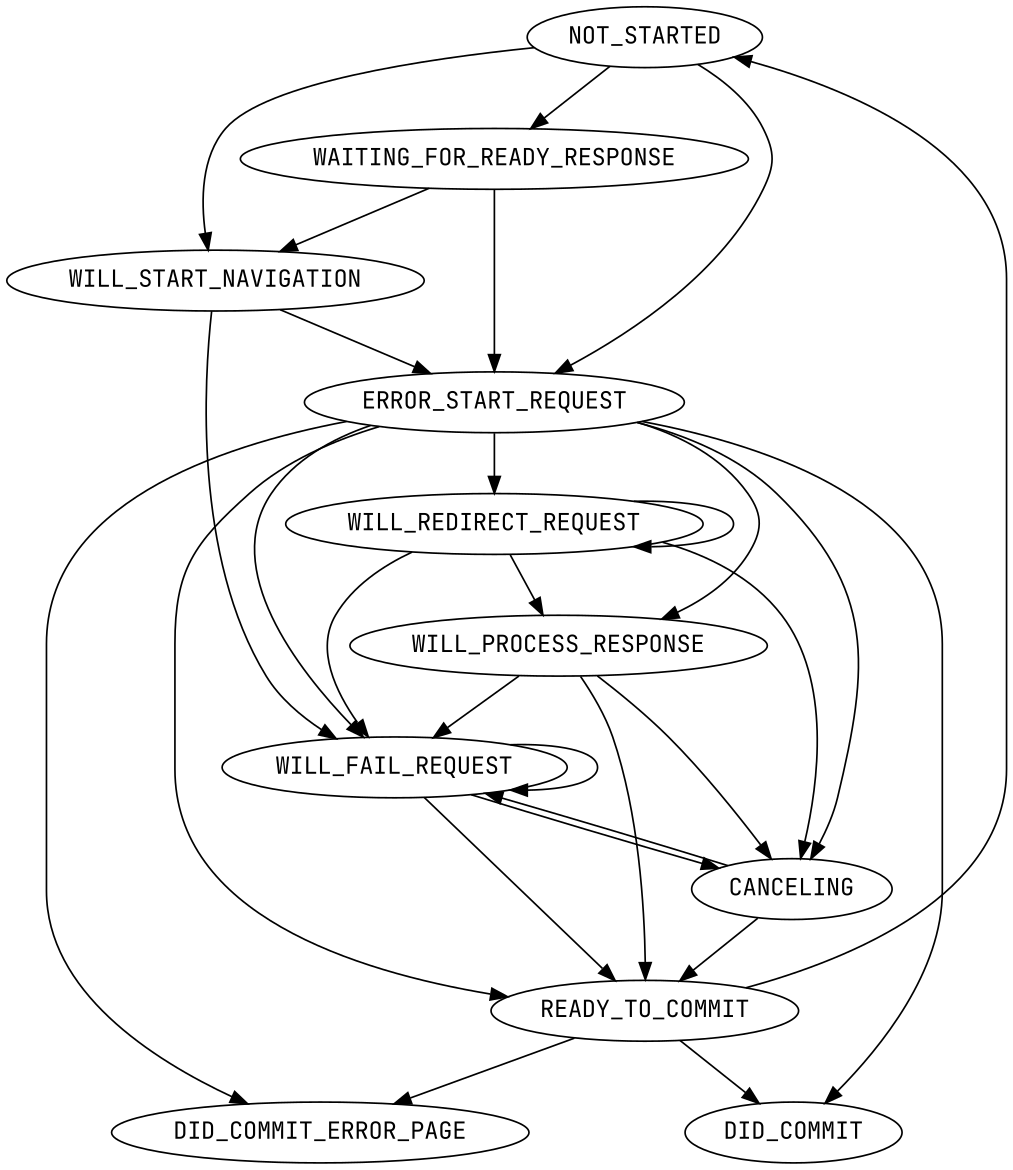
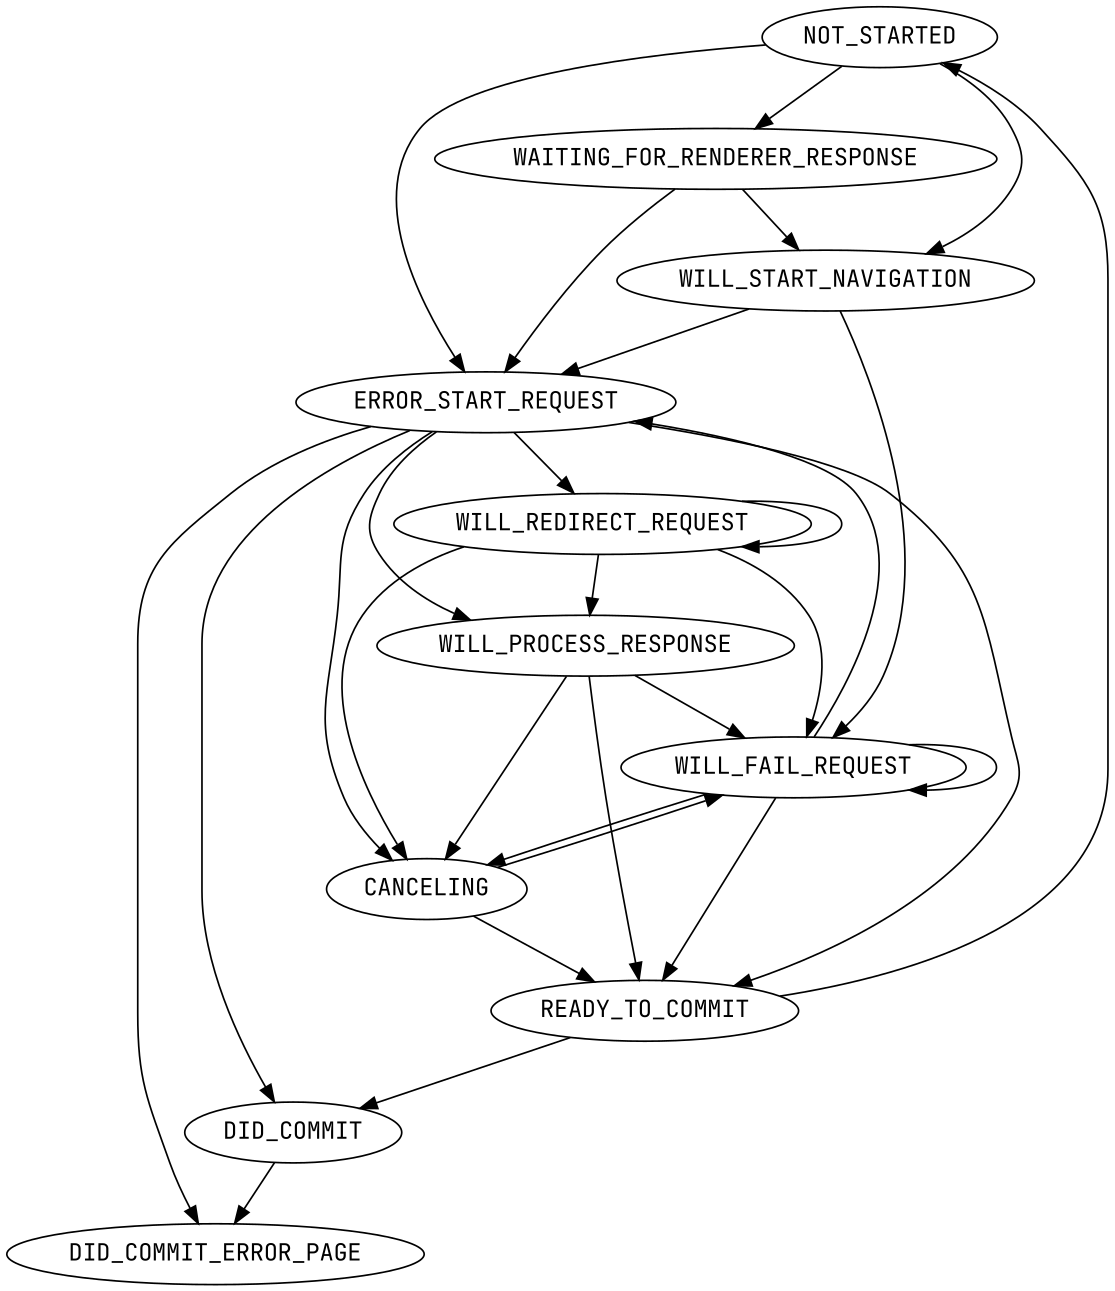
node "WAITING_FOR_READY_RESPONSE": label "WAITING_FOR_READY_RESPONSE" -> "WAITING_FOR_RENDERER_RESPONSE"
edge "ERROR_START_REQUEST" -> "WILL_FAIL_REQUEST": reversed
edge "READY_TO_COMMIT" -> "DID_COMMIT_ERROR_PAGE": now "DID_COMMIT" -> "DID_COMMIT_ERROR_PAGE"
